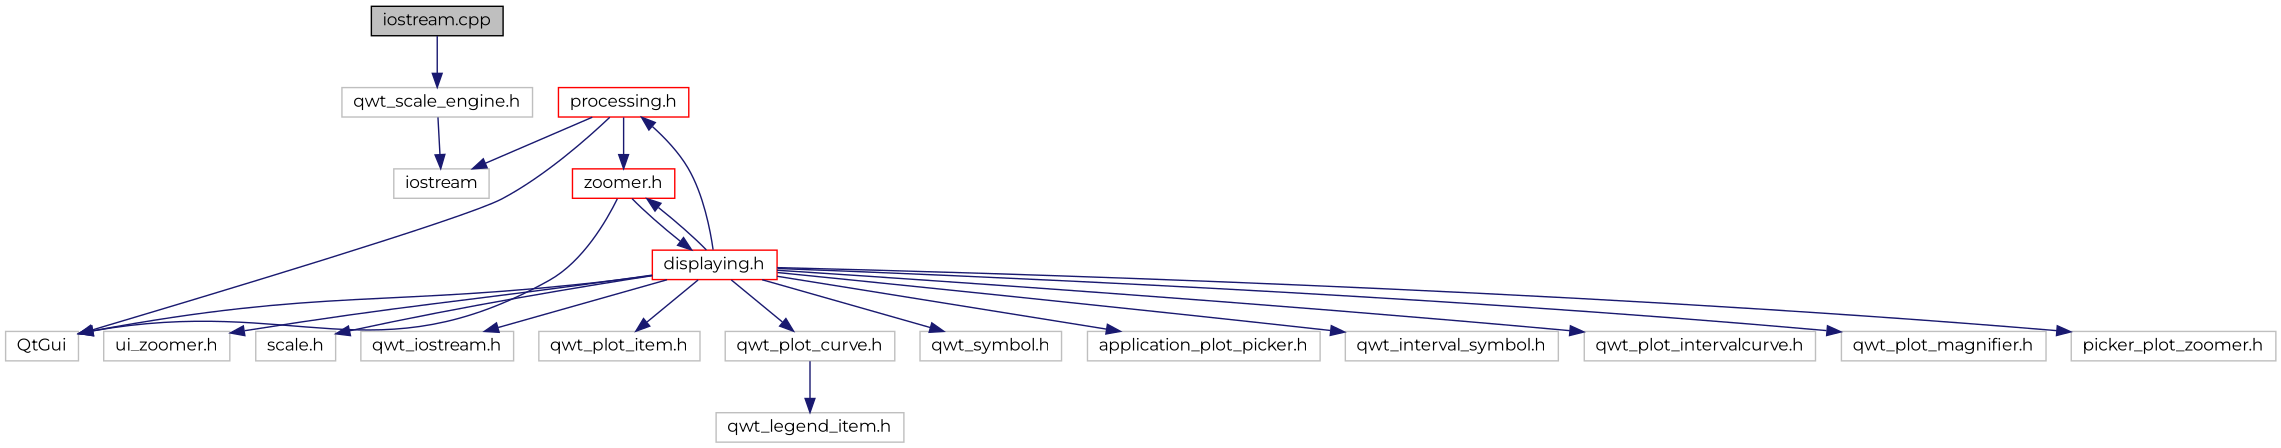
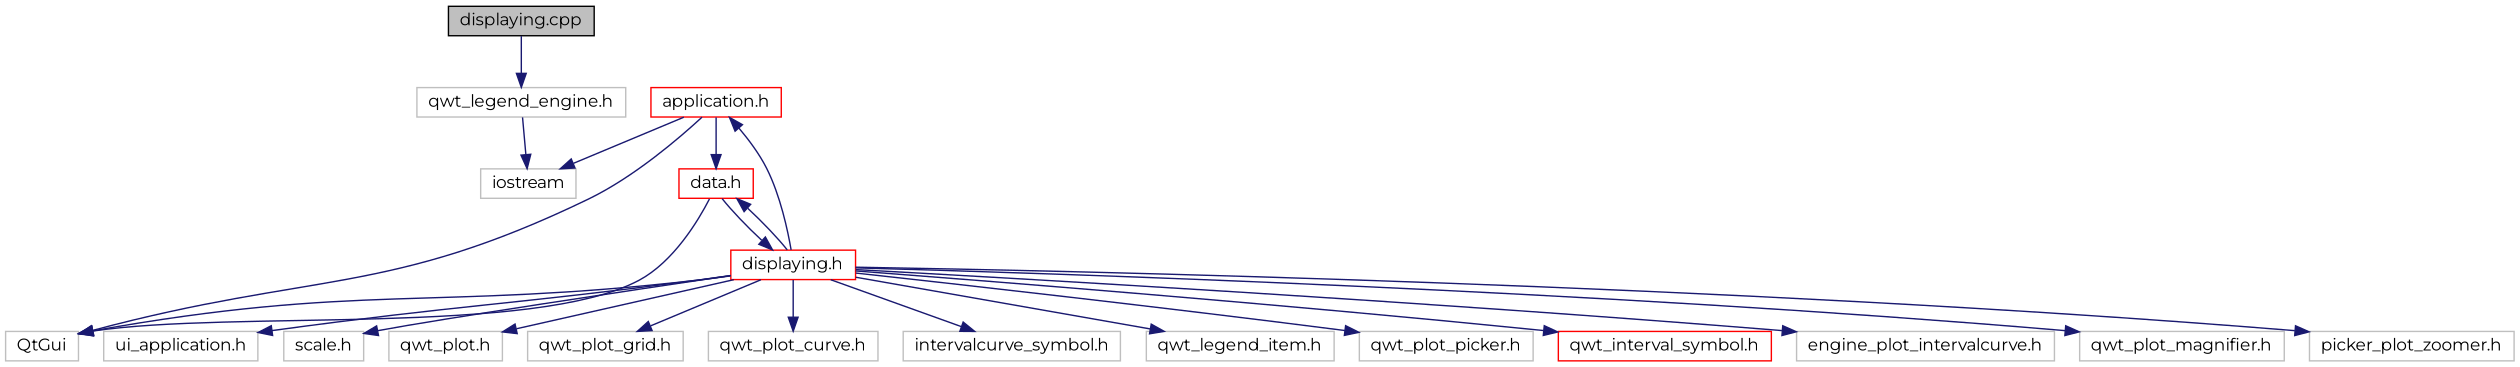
node "iostream.cpp": label "iostream.cpp" -> "displaying.cpp"
node "qwt_scale_engine.h": label "qwt_scale_engine.h" -> "qwt_legend_engine.h"
node "processing.h": label "processing.h" -> "application.h"
node "zoomer.h": label "zoomer.h" -> "data.h"
node "ui_zoomer.h": label "ui_zoomer.h" -> "ui_application.h"
node "qwt_iostream.h": label "qwt_iostream.h" -> "qwt_plot.h"
node "qwt_plot_item.h": label "qwt_plot_item.h" -> "qwt_plot_grid.h"
node "qwt_symbol.h": label "qwt_symbol.h" -> "intervalcurve_symbol.h"
node "application_plot_picker.h": label "application_plot_picker.h" -> "qwt_plot_picker.h"
node "qwt_interval_symbol.h": color grey75 -> red
node "qwt_plot_intervalcurve.h": label "qwt_plot_intervalcurve.h" -> "engine_plot_intervalcurve.h"
edge "qwt_plot_curve.h" -> "qwt_legend_item.h": now "displaying.h" -> "qwt_legend_item.h"
